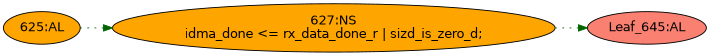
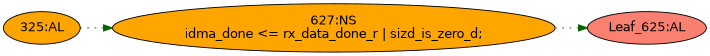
node "625:AL": label "625:AL" -> "325:AL"
node "Leaf_645:AL": label "Leaf_645:AL" -> "Leaf_625:AL"
